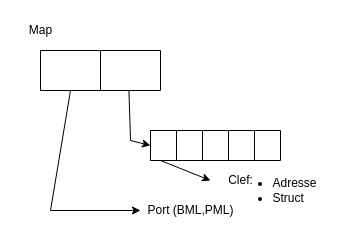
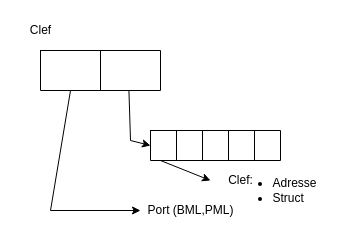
node "Map": label "Map" -> "Clef"
